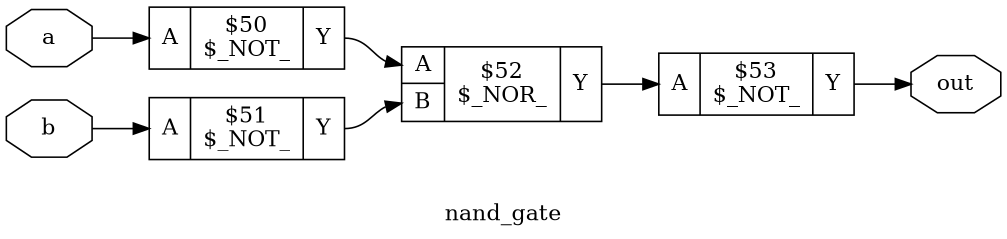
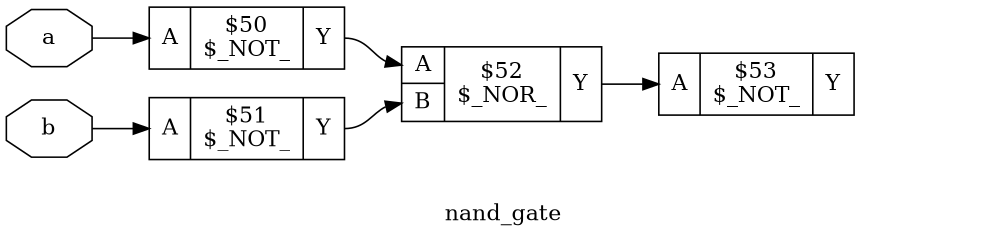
node "out": removed
